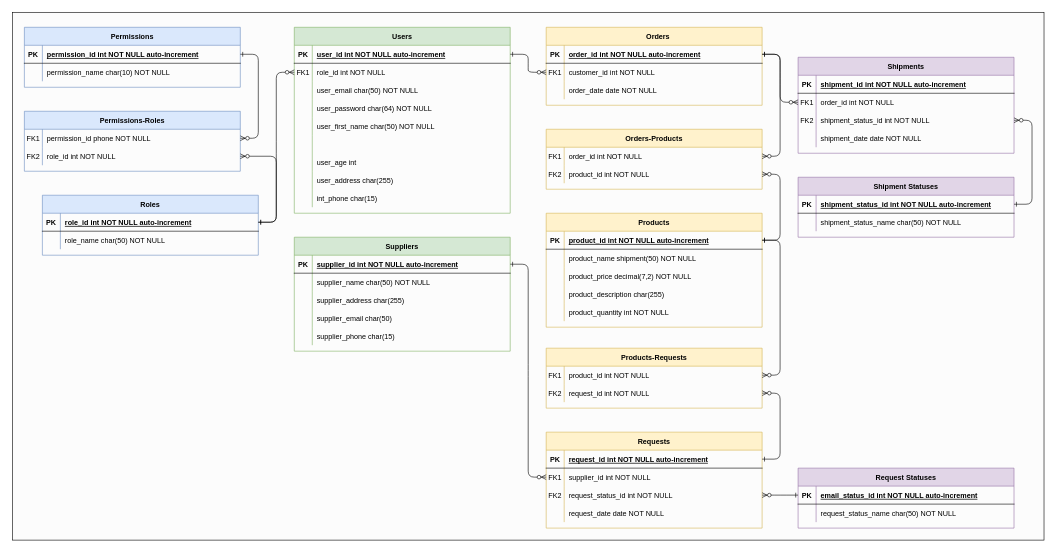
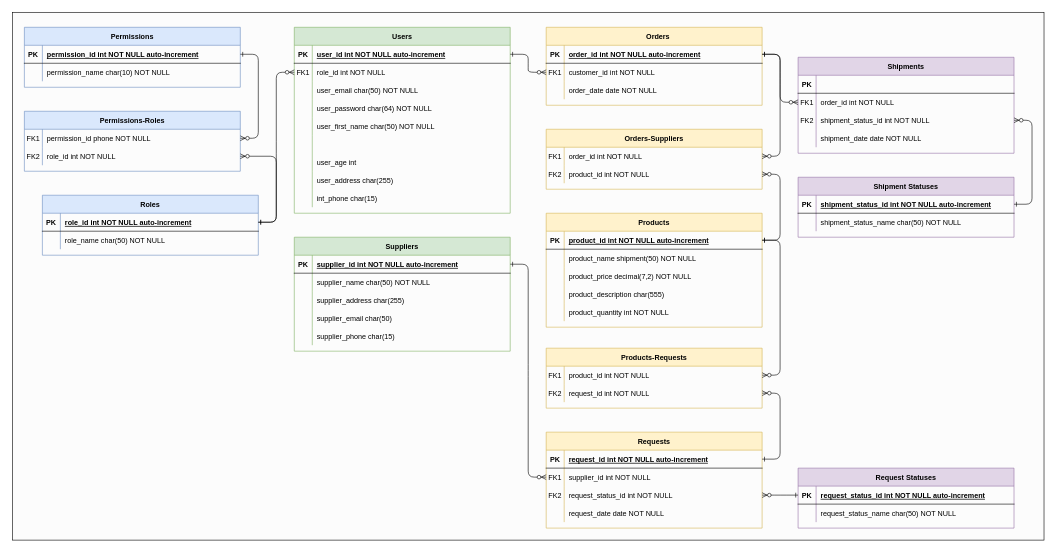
node "shipment_id int NOT NULL auto-increment": removed
node "Orders-Products": label "Orders-Products" -> "Orders-Suppliers"
node "product_description char(255)": label "product_description char(255)" -> "product_description char(555)"
node "email_status_id int NOT NULL auto-increment": label "email_status_id int NOT NULL auto-increment" -> "request_status_id int NOT NULL auto-increment"
